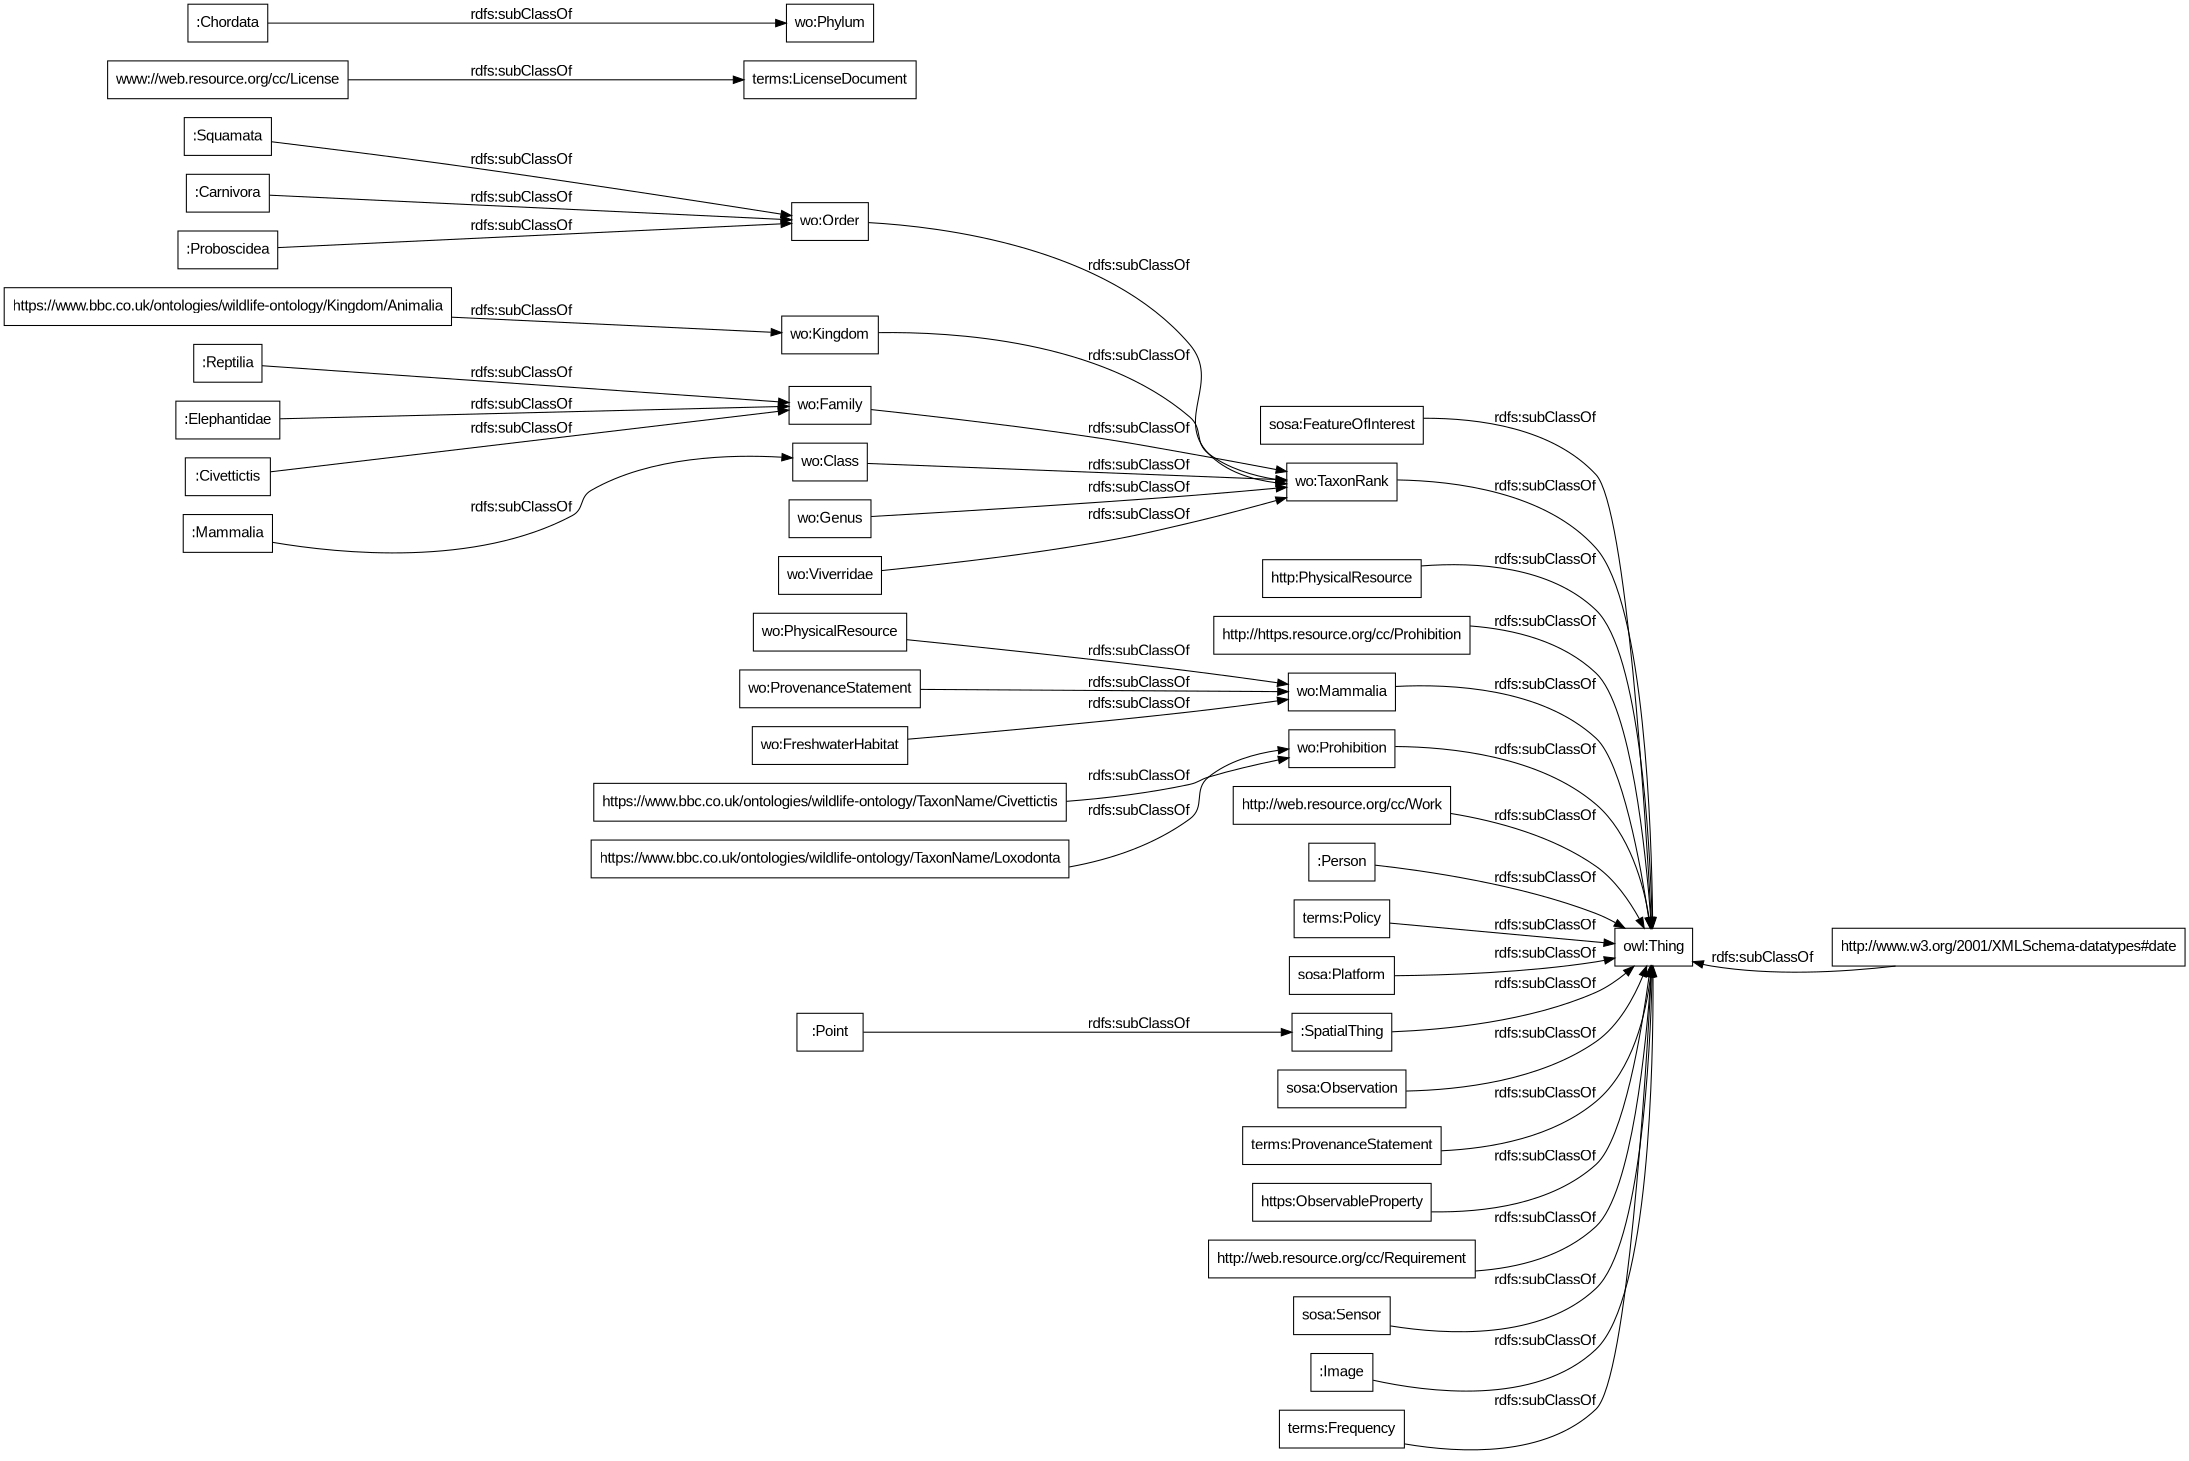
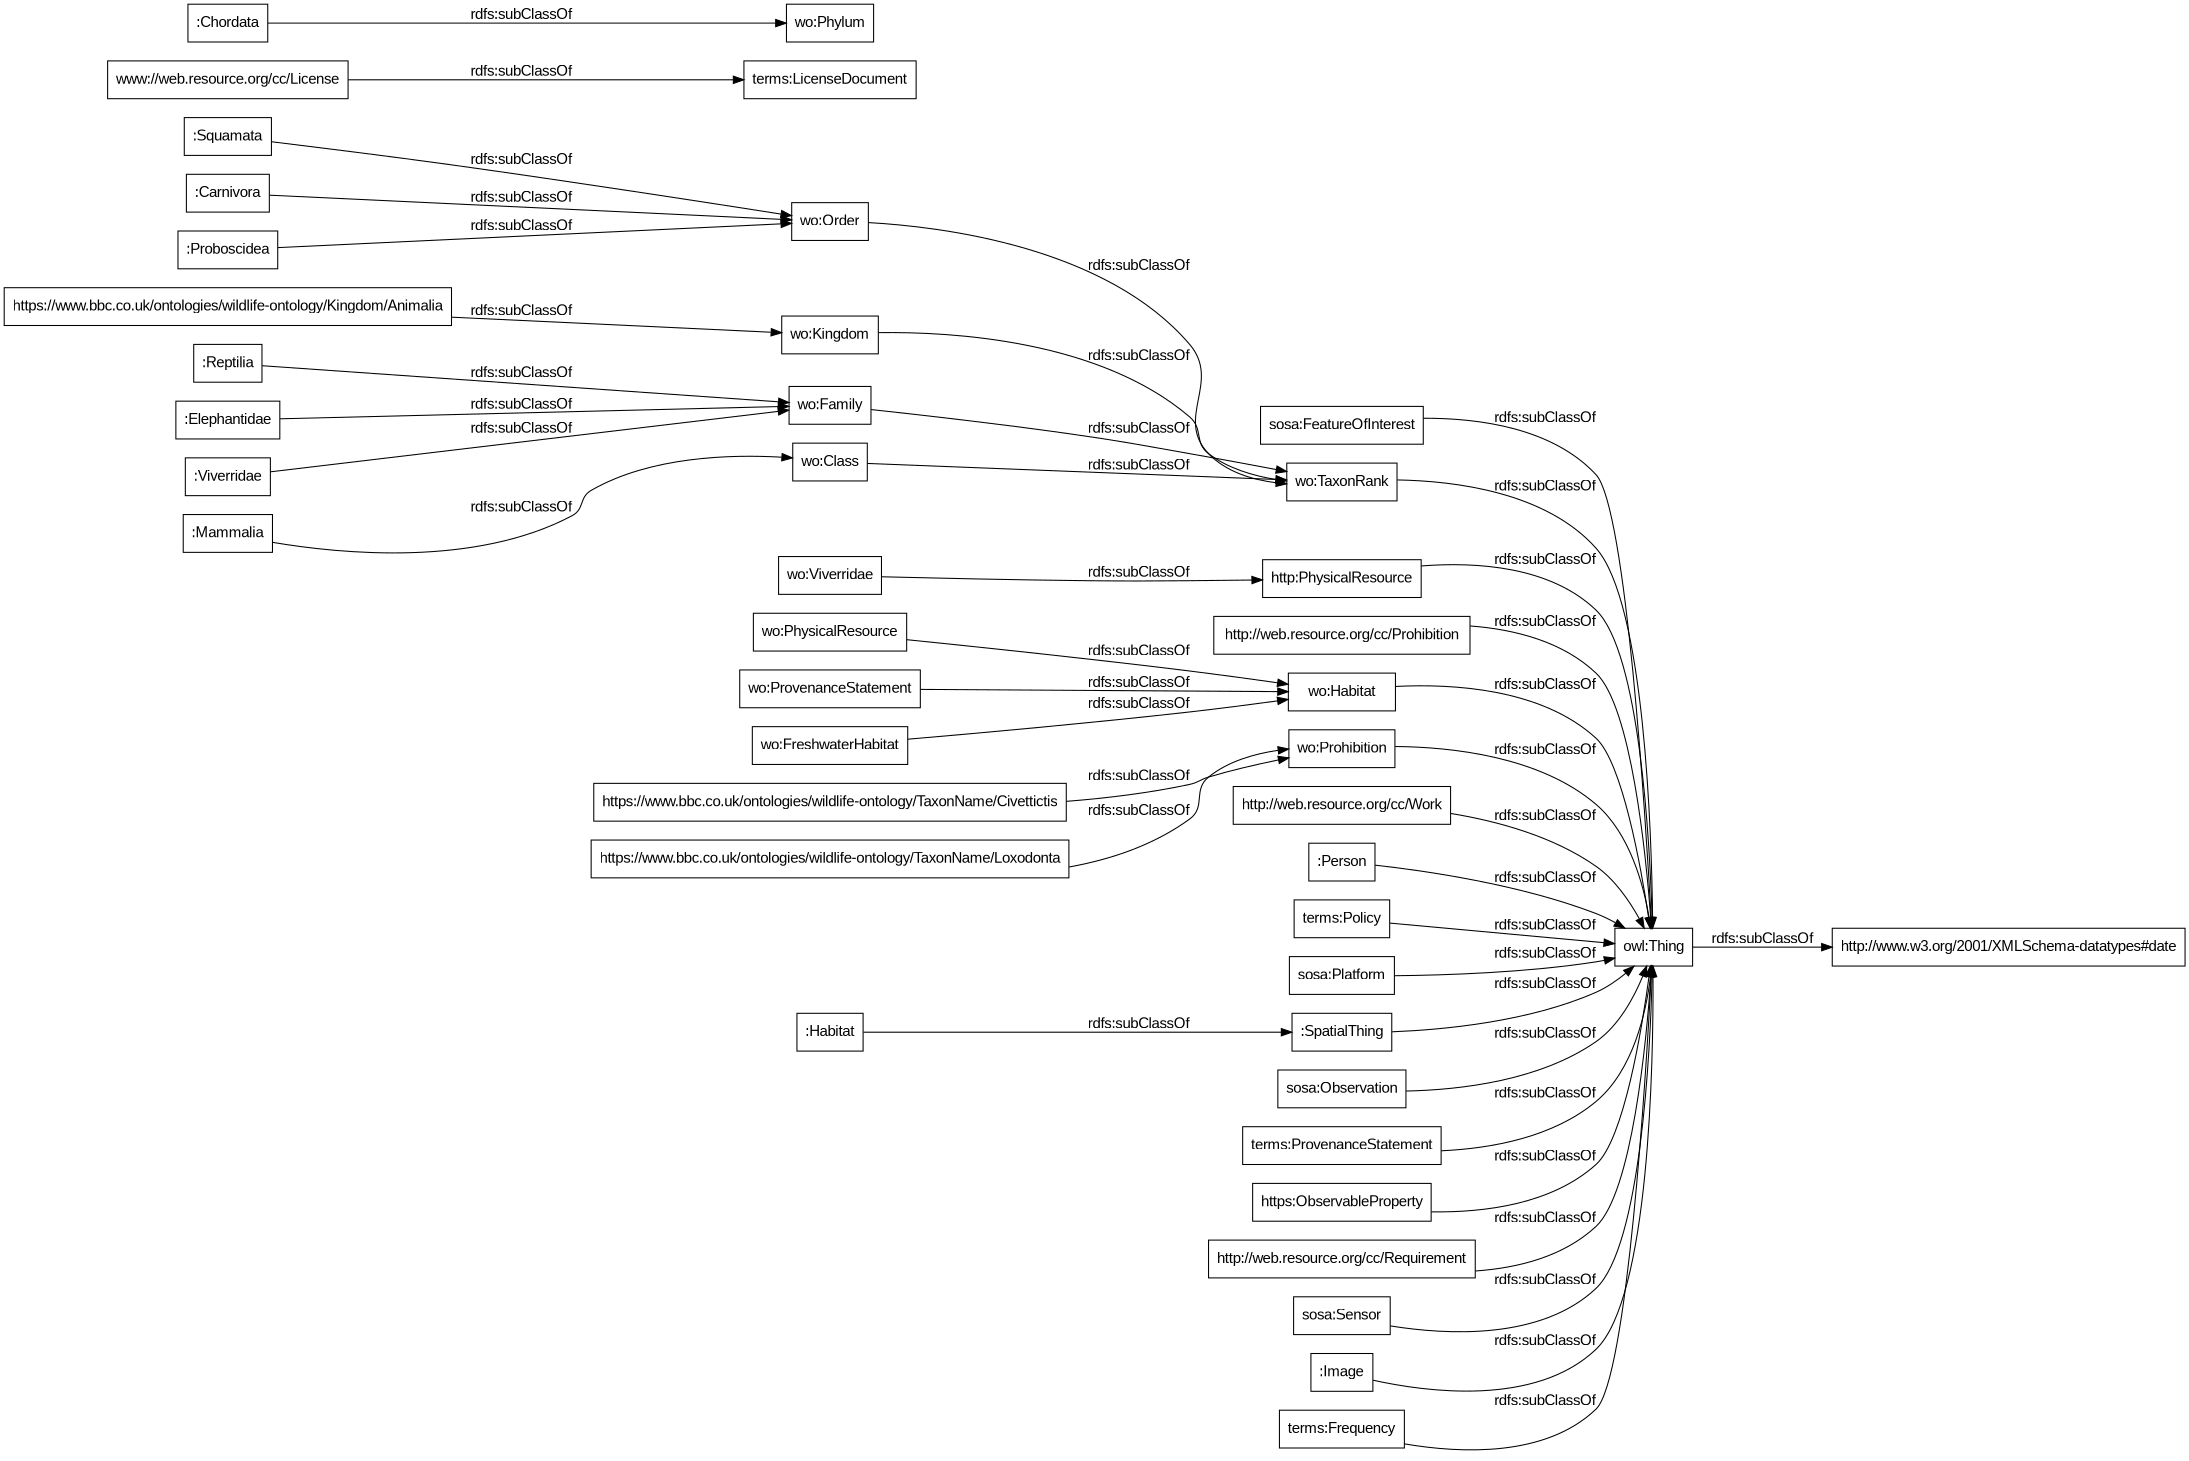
node ":Civettictis": label ":Civettictis" -> ":Viverridae"
node "wo:Genus": removed
edge "wo:Viverridae" -> "wo:TaxonRank": now "wo:Viverridae" -> "http:PhysicalResource"
node "http://https.resource.org/cc/Prohibition": label "http://https.resource.org/cc/Prohibition" -> "http://web.resource.org/cc/Prohibition"
node "wo:Mammalia": label "wo:Mammalia" -> "wo:Habitat"
edge "http://www.w3.org/2001/XMLSchema-datatypes#date" -> "owl:Thing": reversed
node ":Point": label ":Point" -> ":Habitat"
